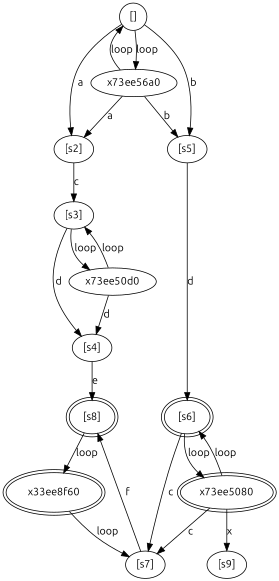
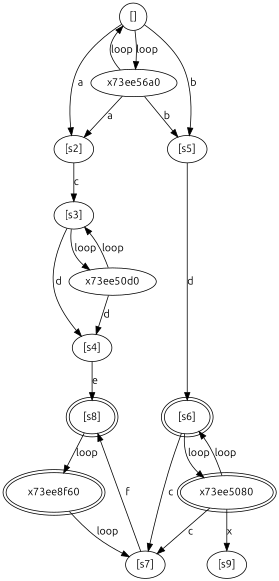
node "x33ee8f60": label "x33ee8f60" -> "x73ee8f60"
